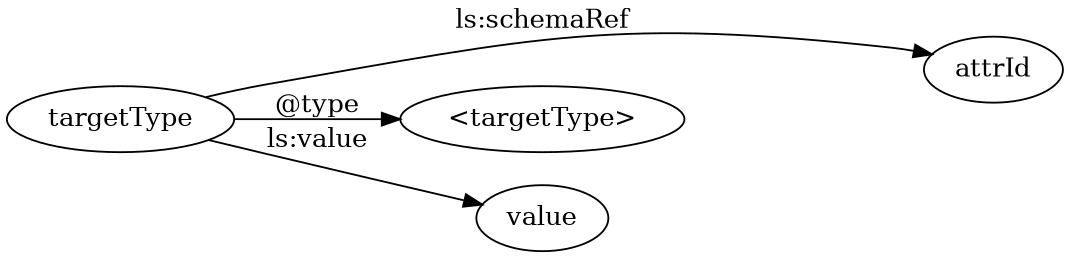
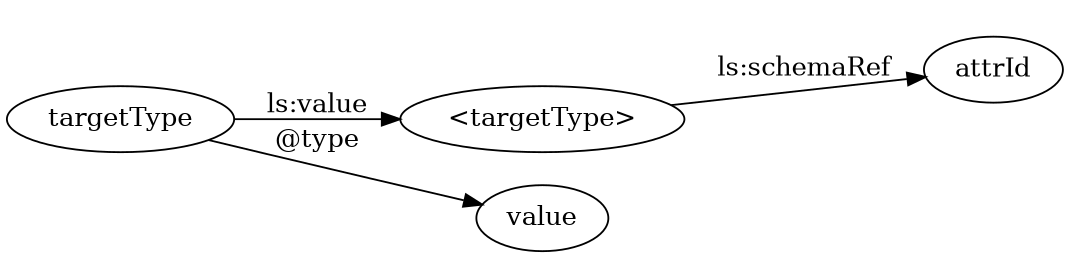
edge "targetType" -> "attrId": now "<targetType>" -> "attrId"
edge "targetType" -> "<targetType>": label "@type" -> "ls:value"
edge "targetType" -> "value": label "ls:value" -> "@type"
